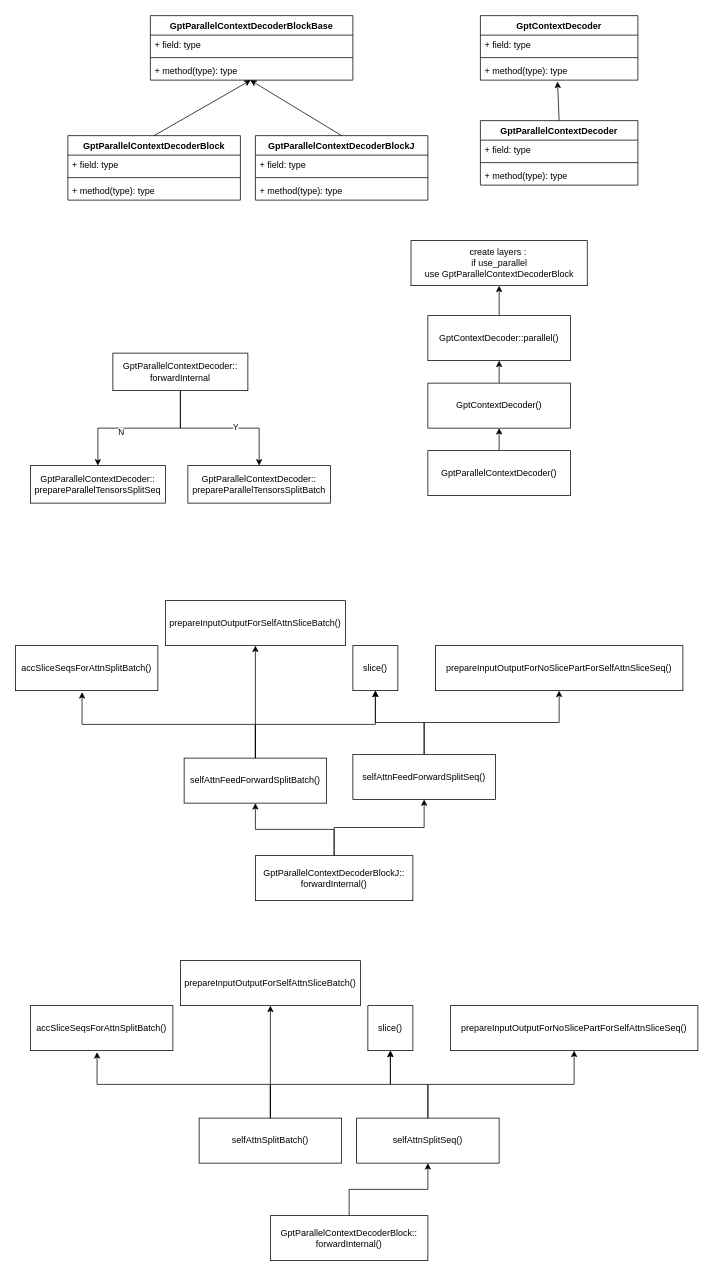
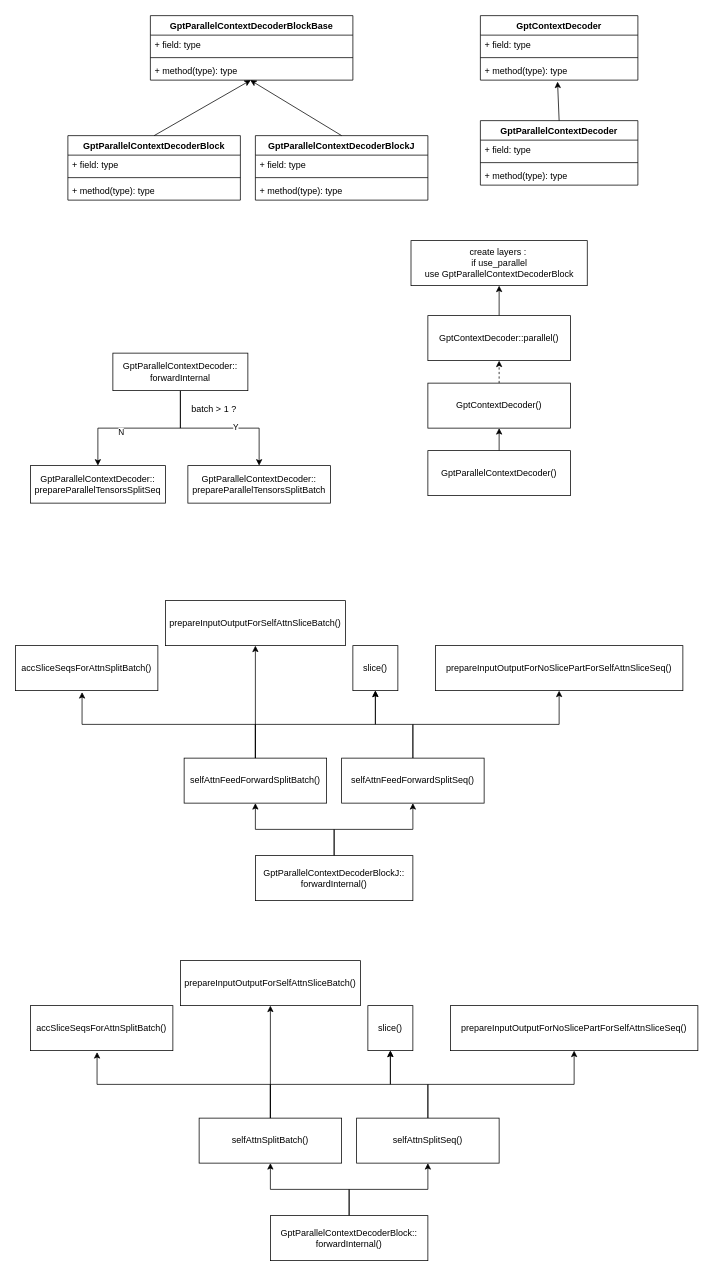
edge "GptContextDecoder()" -> "GptContextDecoder::parallel()": style solid -> dashed
node "batch > 1 ?": added
node "selfAttnFeedForwardSplitSeq()": moved (424, 777) -> (413, 780)
edge "GptParallelContextDecoderBlock:: forwardInternal()" -> "selfAttnSplitBatch()": added
